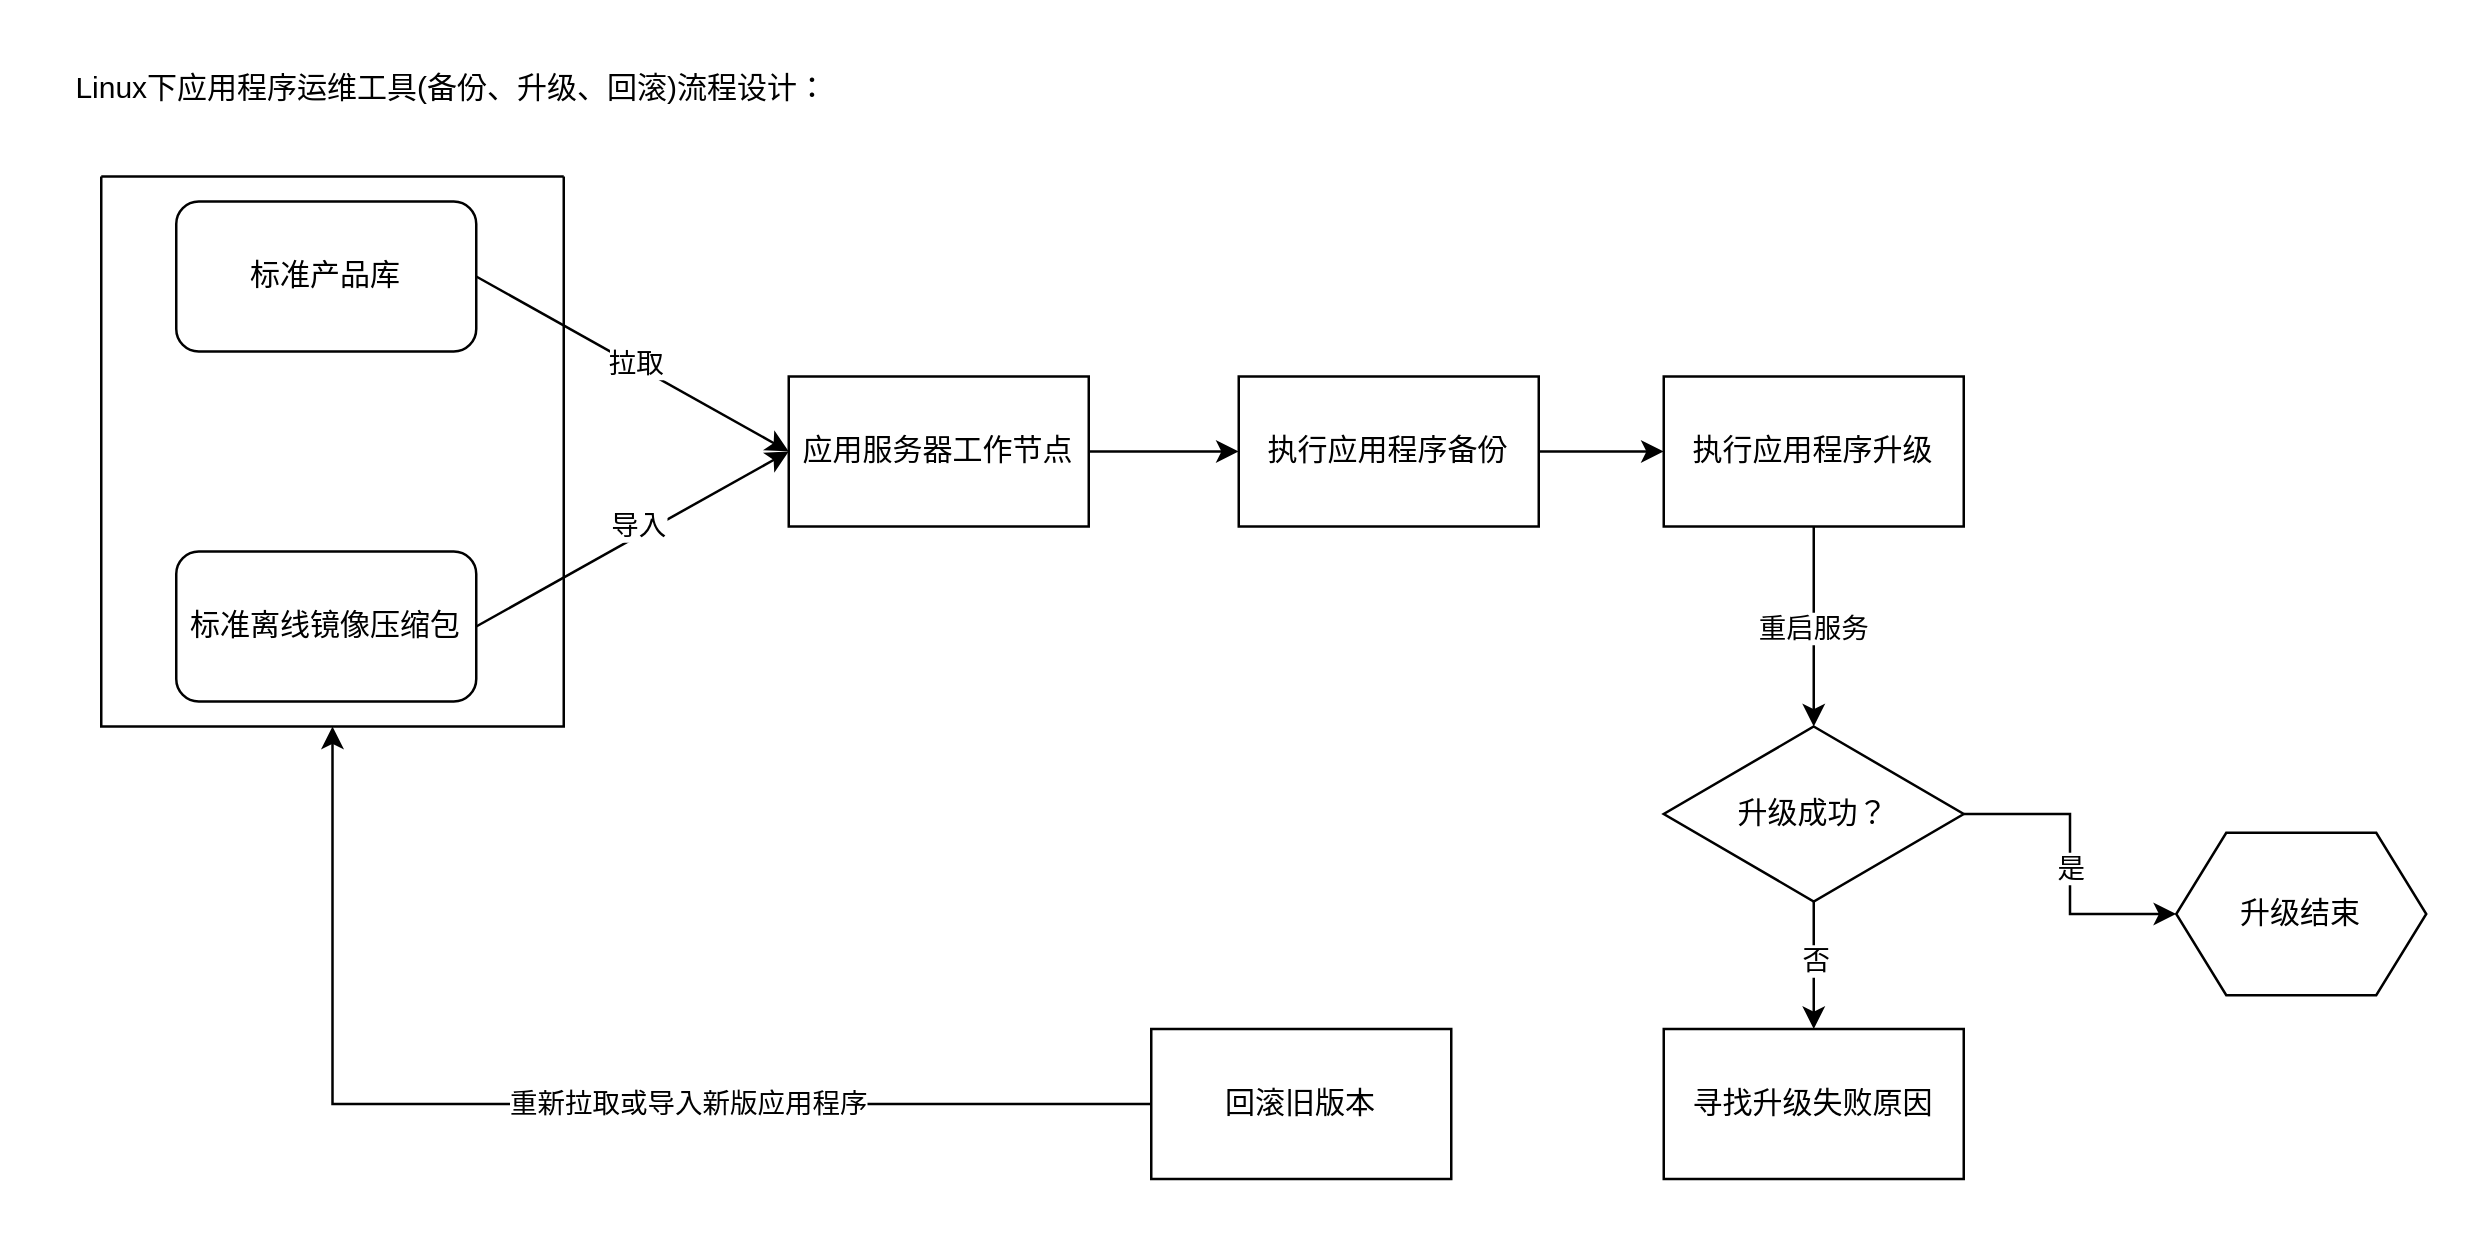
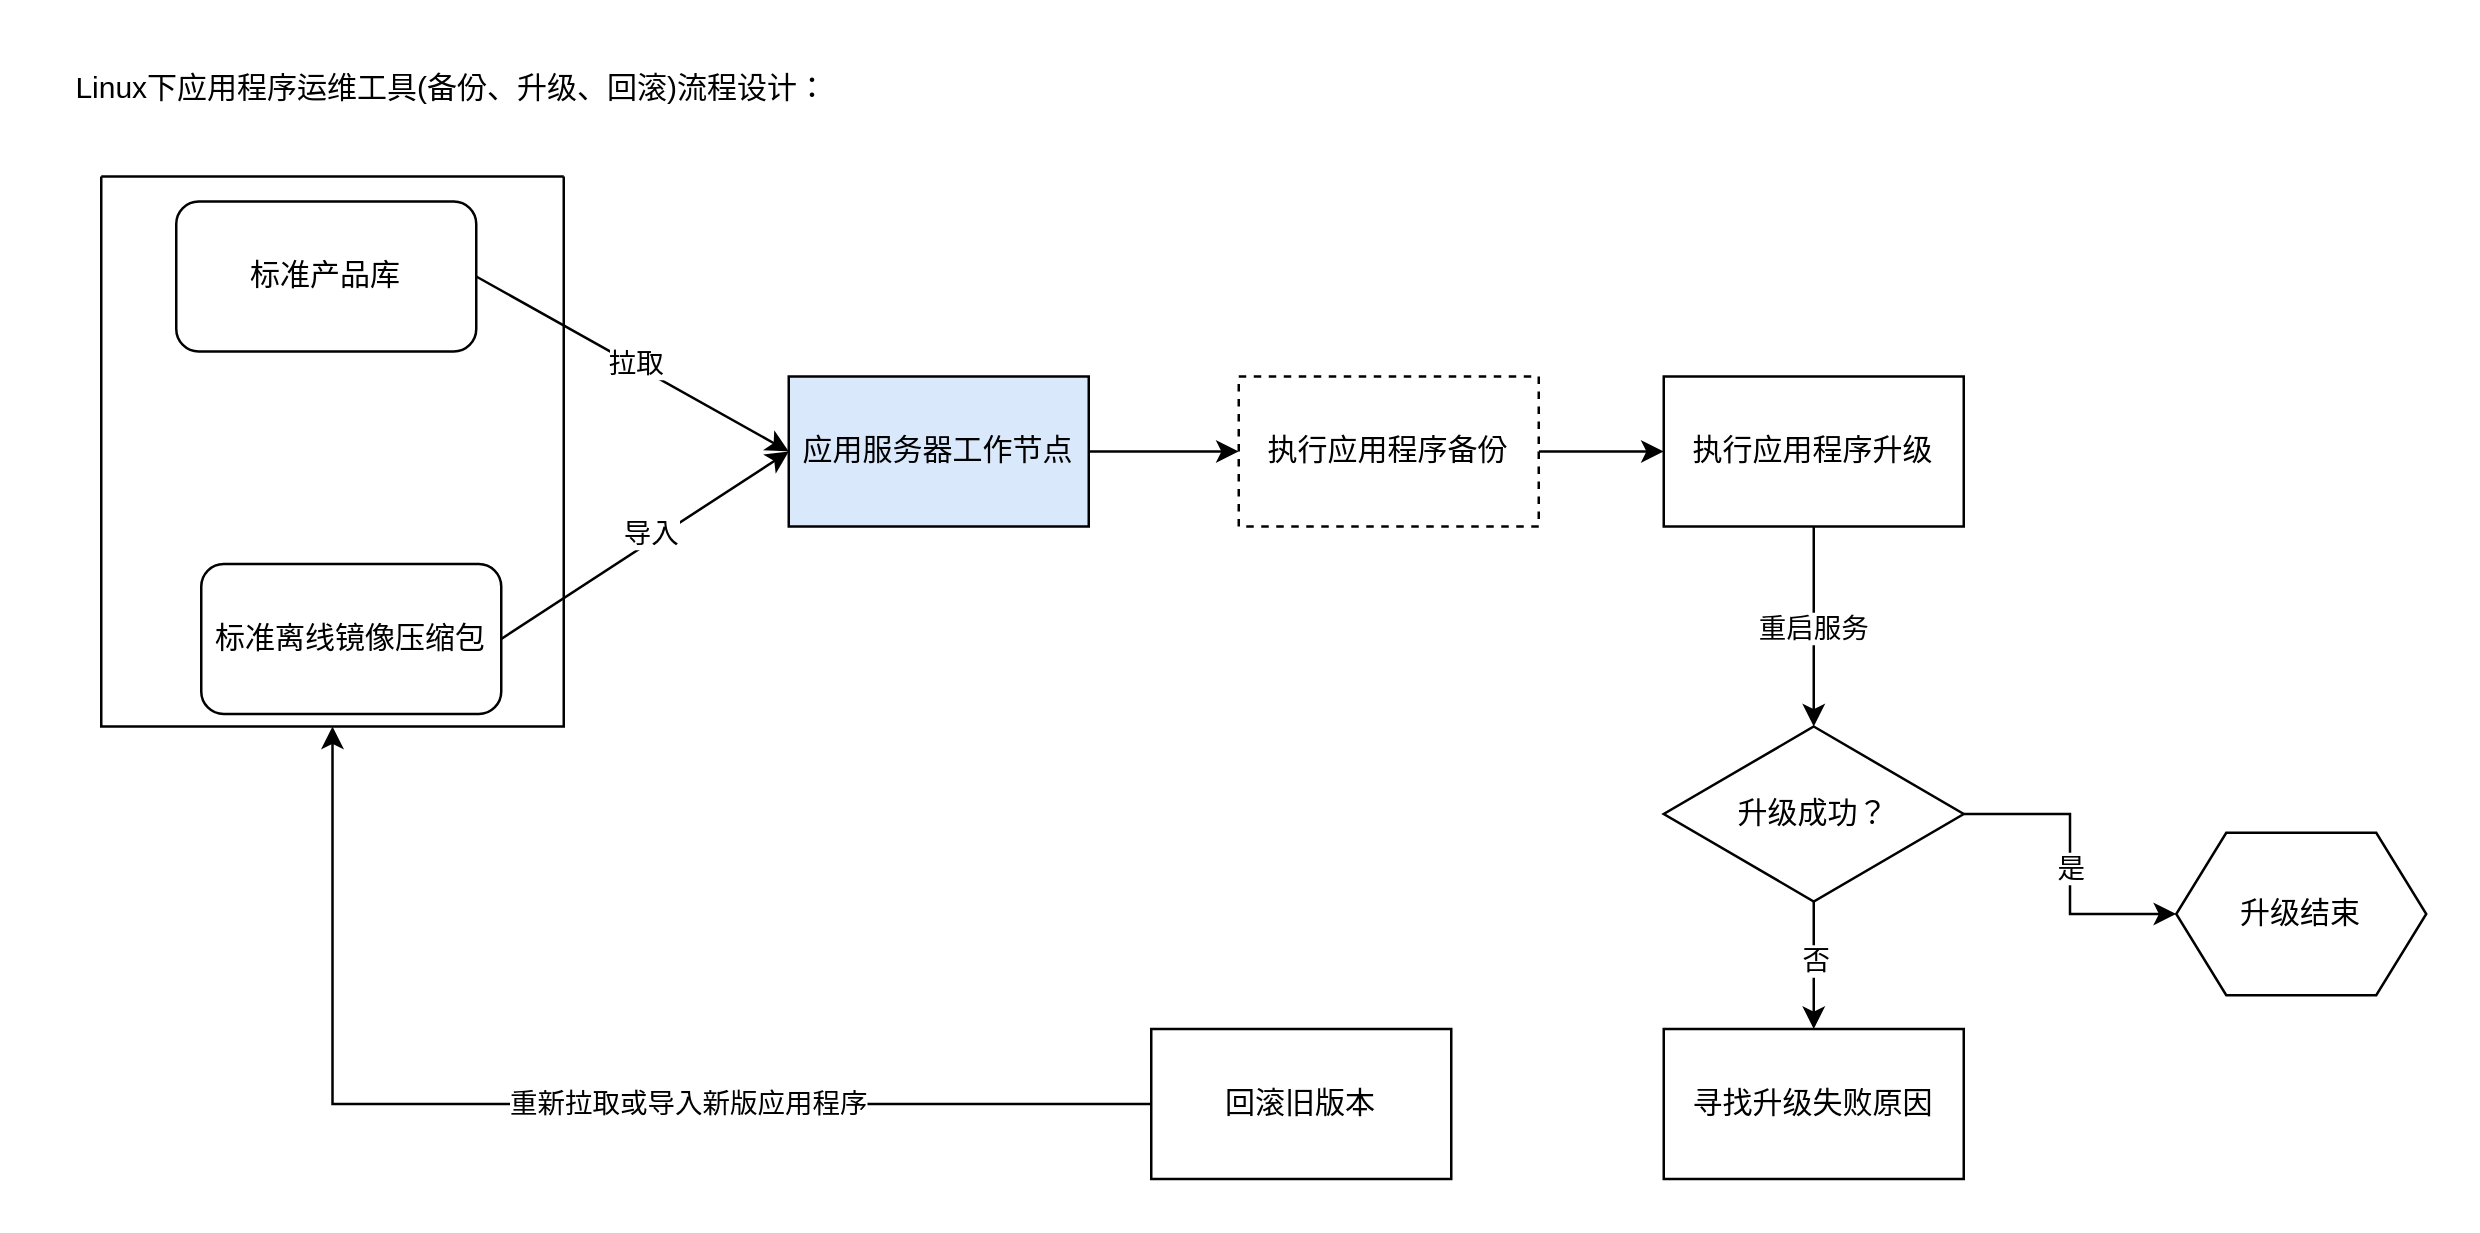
node "应用服务器工作节点": fillcolor #ffffff -> #dae8fc
node "执行应用程序备份": style solid -> dashed
node "标准离线镜像压缩包": moved (326, 626) -> (351, 639)
